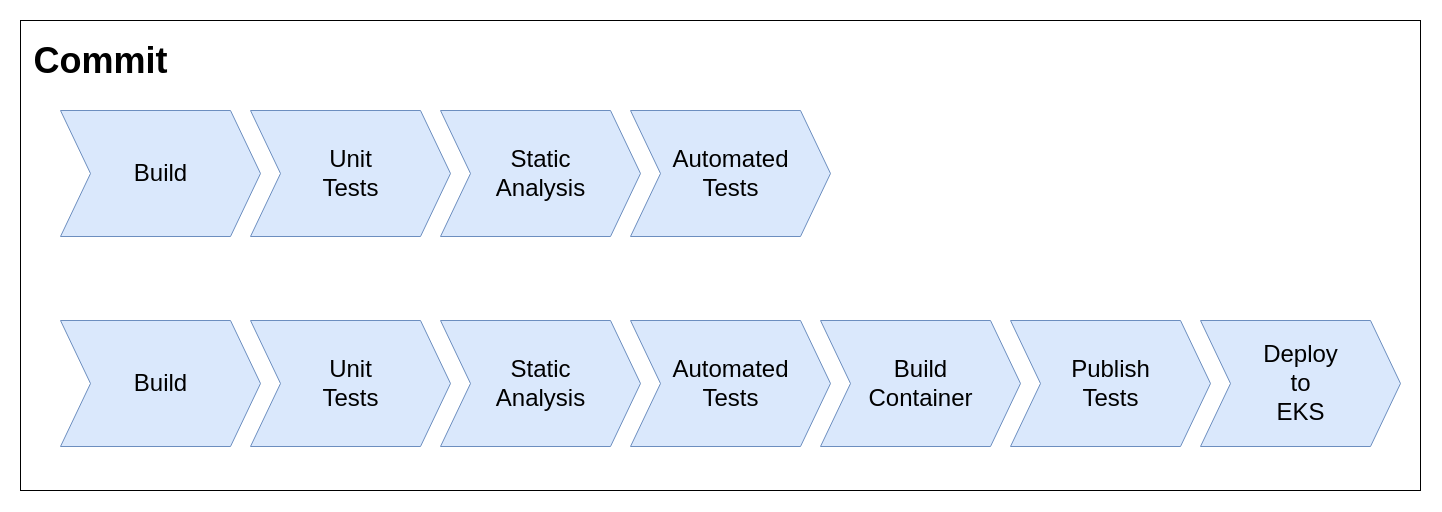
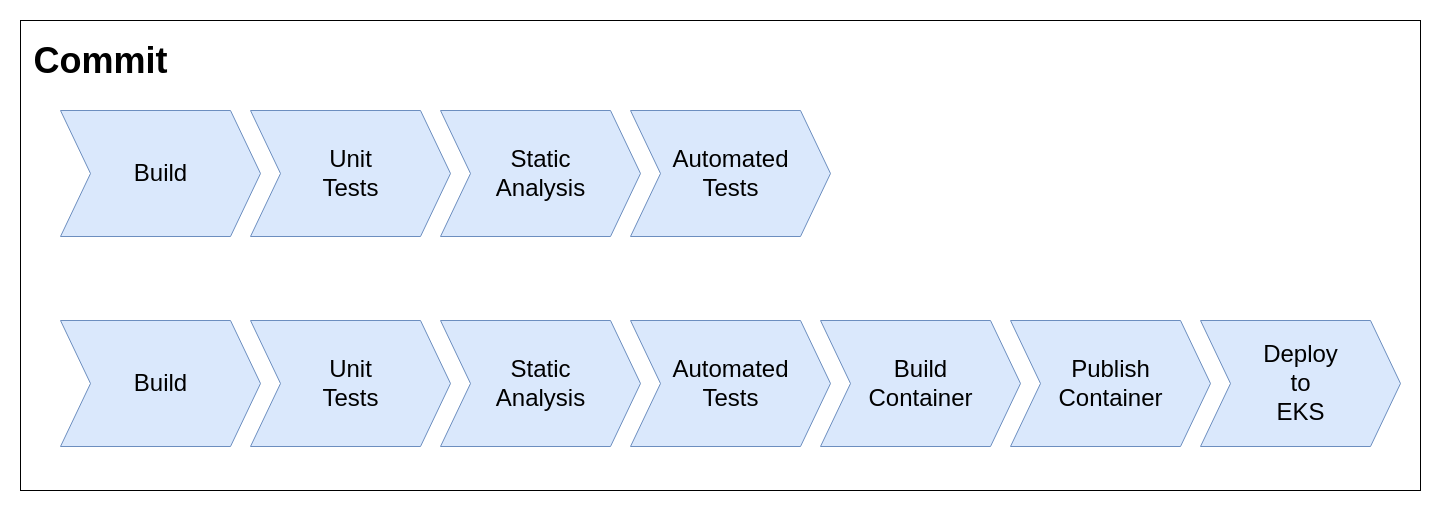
node "Publish Tests": label "Publish Tests" -> "Publish Container"
